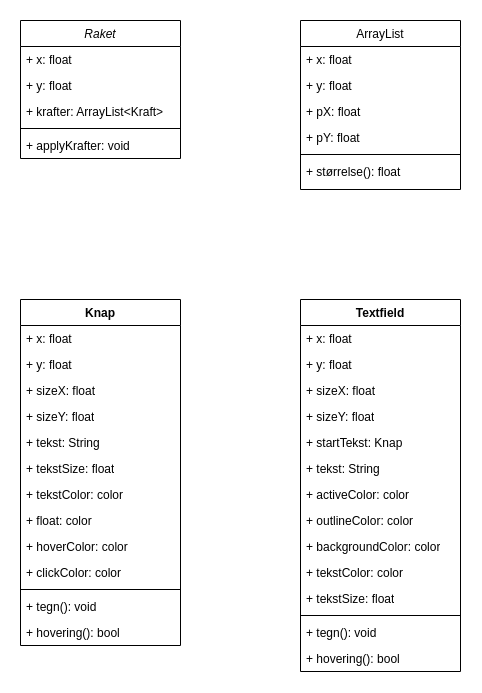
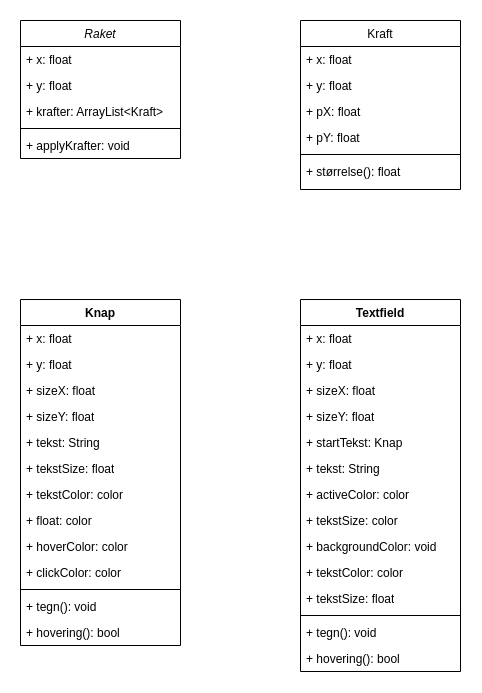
node "ArrayList": label "ArrayList" -> "Kraft"
node "+ outlineColor: color": label "+ outlineColor: color" -> "+ tekstSize: color"
node "+ backgroundColor: color": label "+ backgroundColor: color" -> "+ backgroundColor: void"
